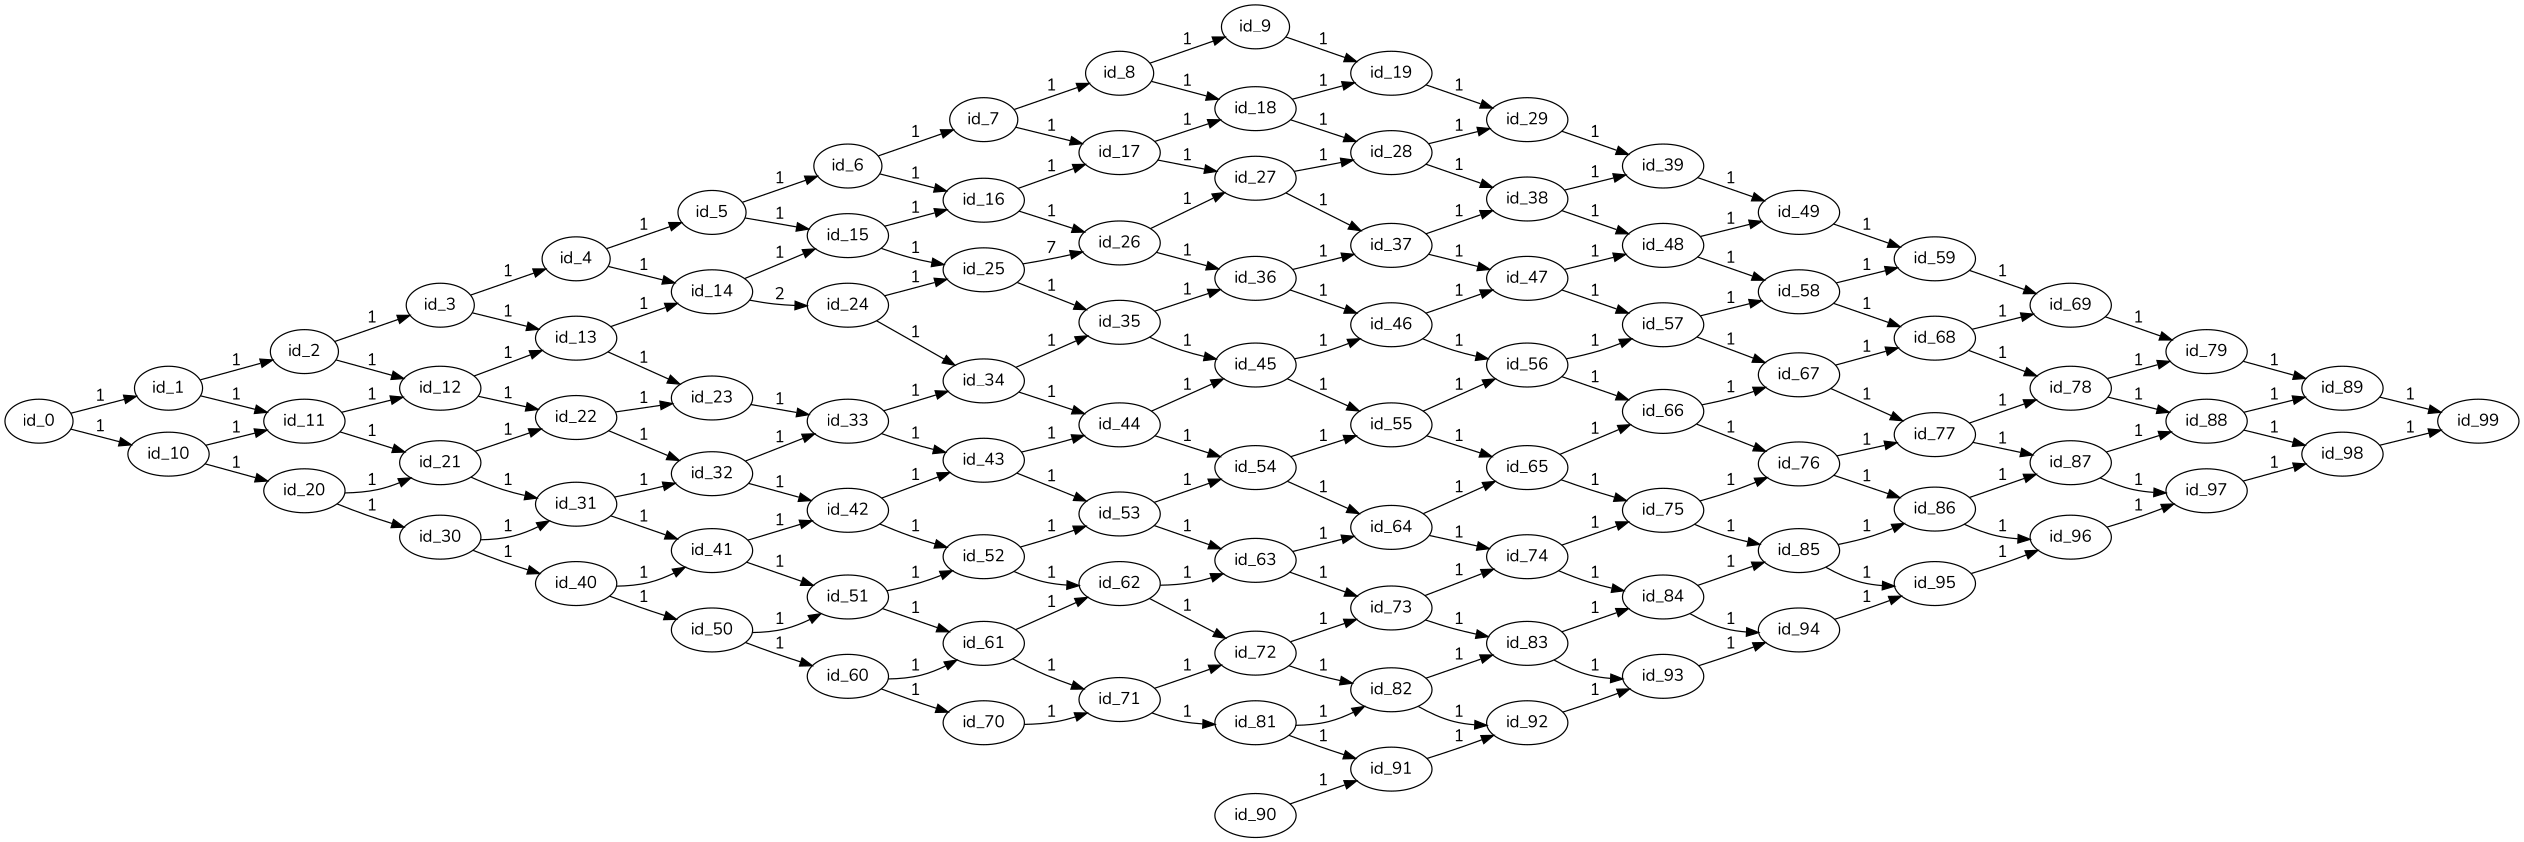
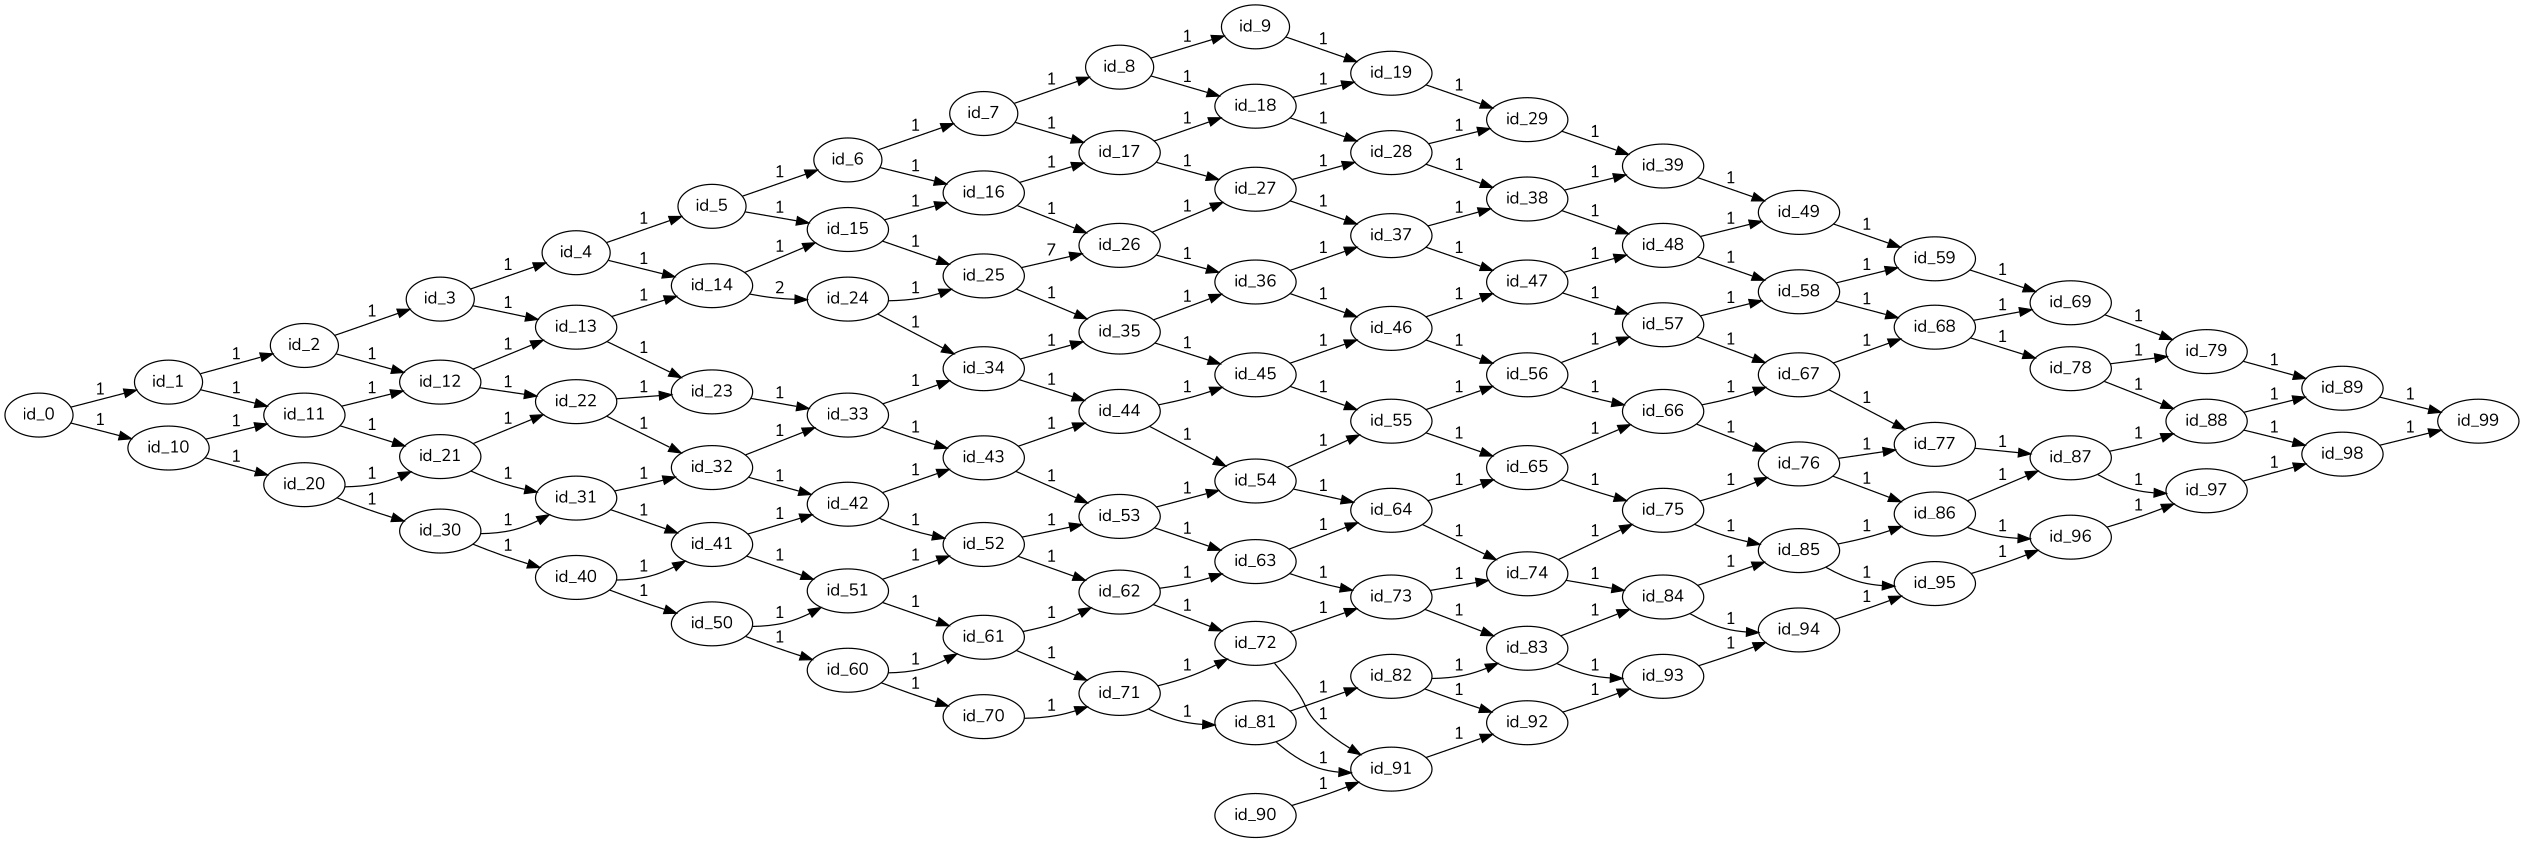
edge "id_77" -> "id_78": removed, label "1"
edge "id_72" -> "id_82": now "id_72" -> "id_91"
